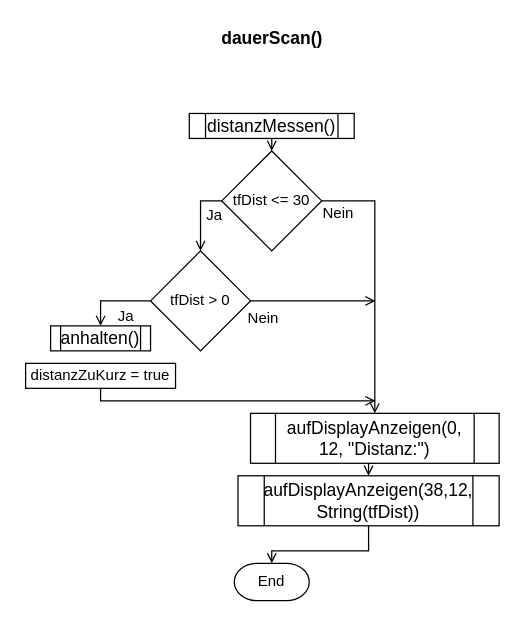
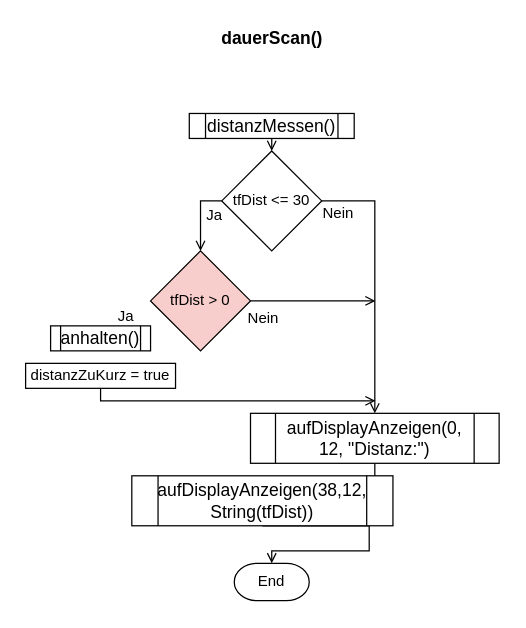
edge "tfDist > 0" -> "anhalten()": removed
node "tfDist > 0": fillcolor #ffffff -> #f8cecc
node "aufDisplayAnzeigen(38,12, String(tfDist))": moved (369, 501) -> (263, 501)
